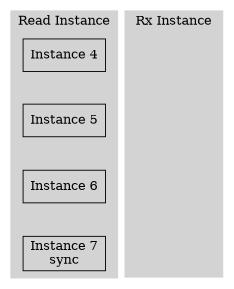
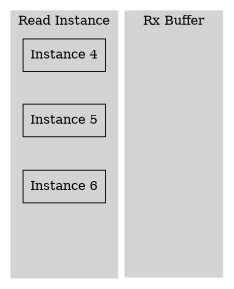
cluster "Rx Instance": label "Rx Instance" -> "Rx Buffer"
node "Instance 7 sync": removed
